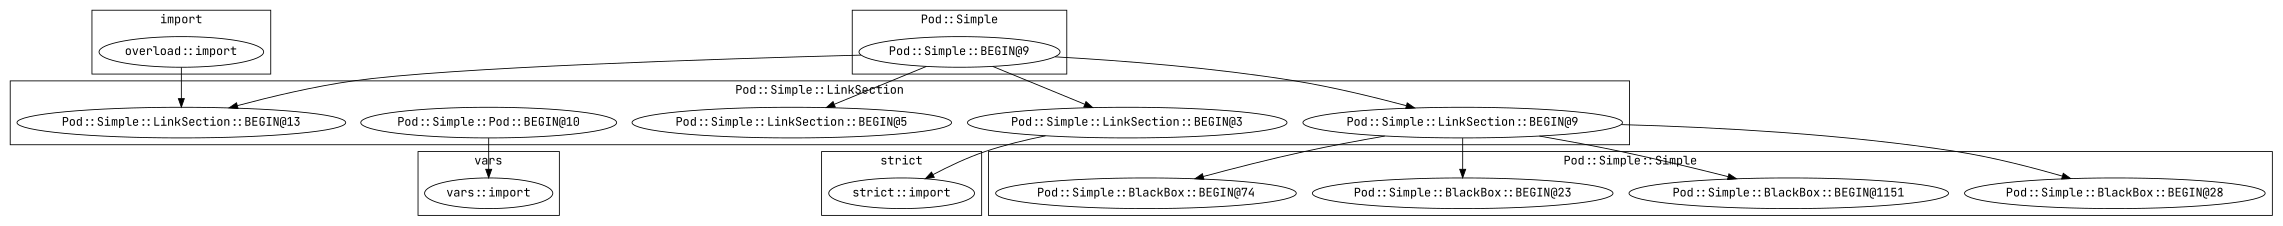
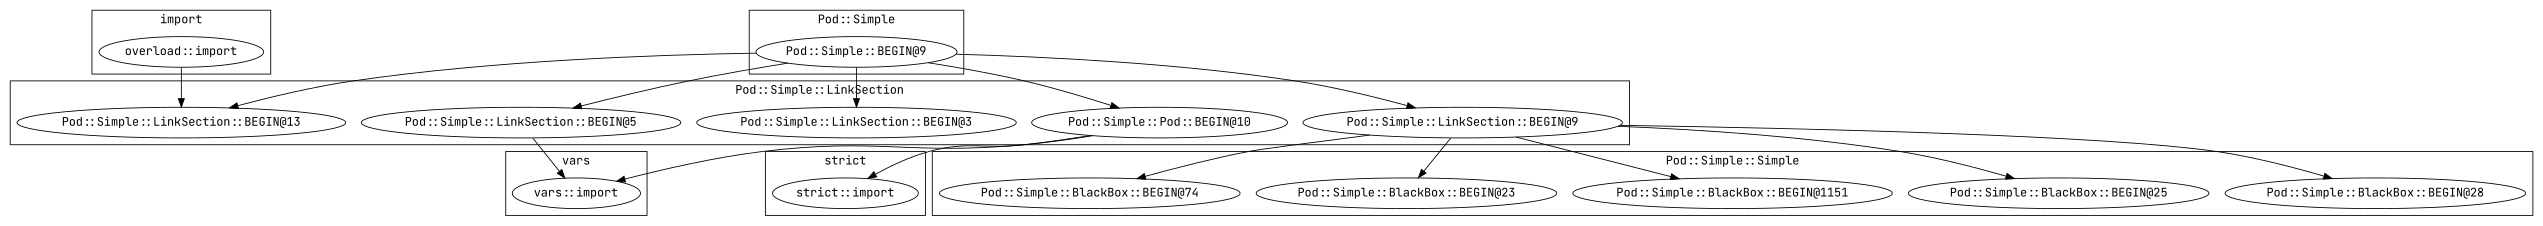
edge "Pod::Simple::BEGIN@9" -> "Pod::Simple::Pod::BEGIN@10": added
edge "Pod::Simple::LinkSection::BEGIN@5" -> "vars::import": added
edge "Pod::Simple::LinkSection::BEGIN@3" -> "strict::import": now "Pod::Simple::Pod::BEGIN@10" -> "strict::import"
node "Pod::Simple::BlackBox::BEGIN@25": added
